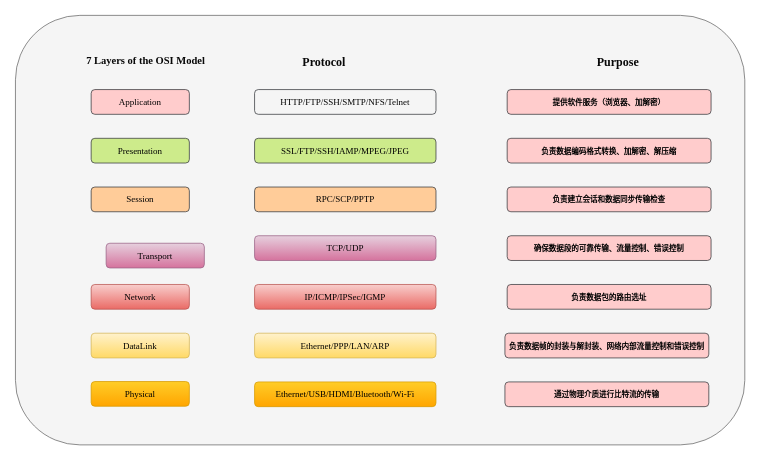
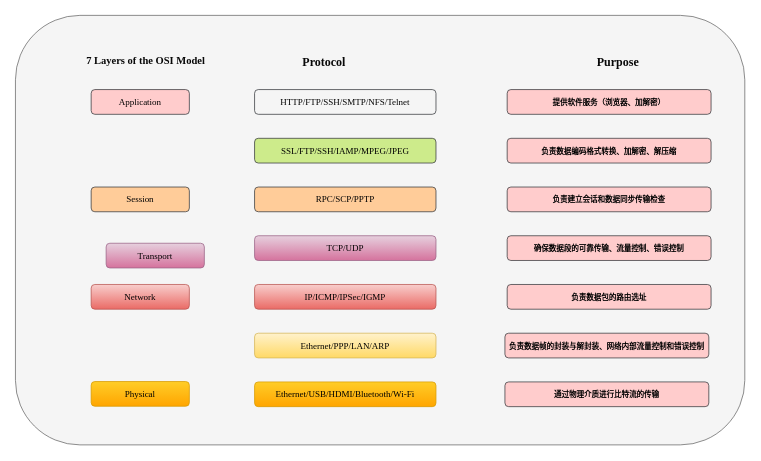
node "Presentation": removed
node "DataLink": removed
